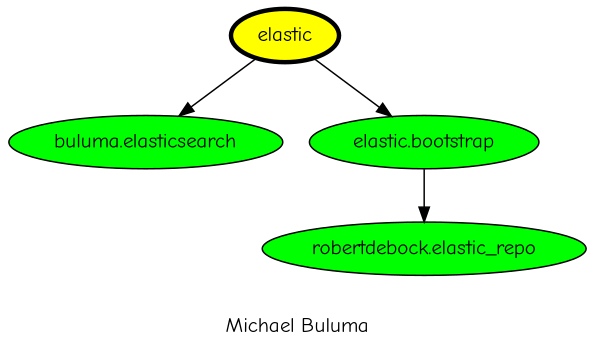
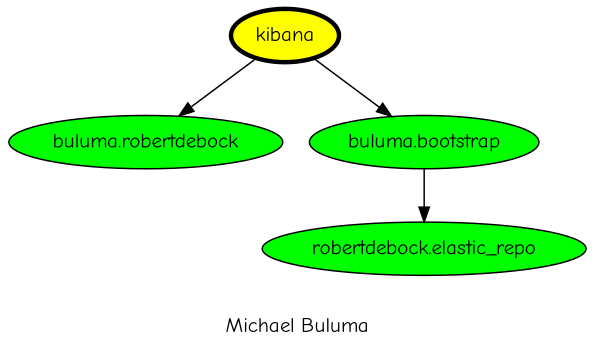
node "elastic": label "elastic" -> "kibana"
node "buluma.elasticsearch": label "buluma.elasticsearch" -> "buluma.robertdebock"
node "elastic.bootstrap": label "elastic.bootstrap" -> "buluma.bootstrap"
